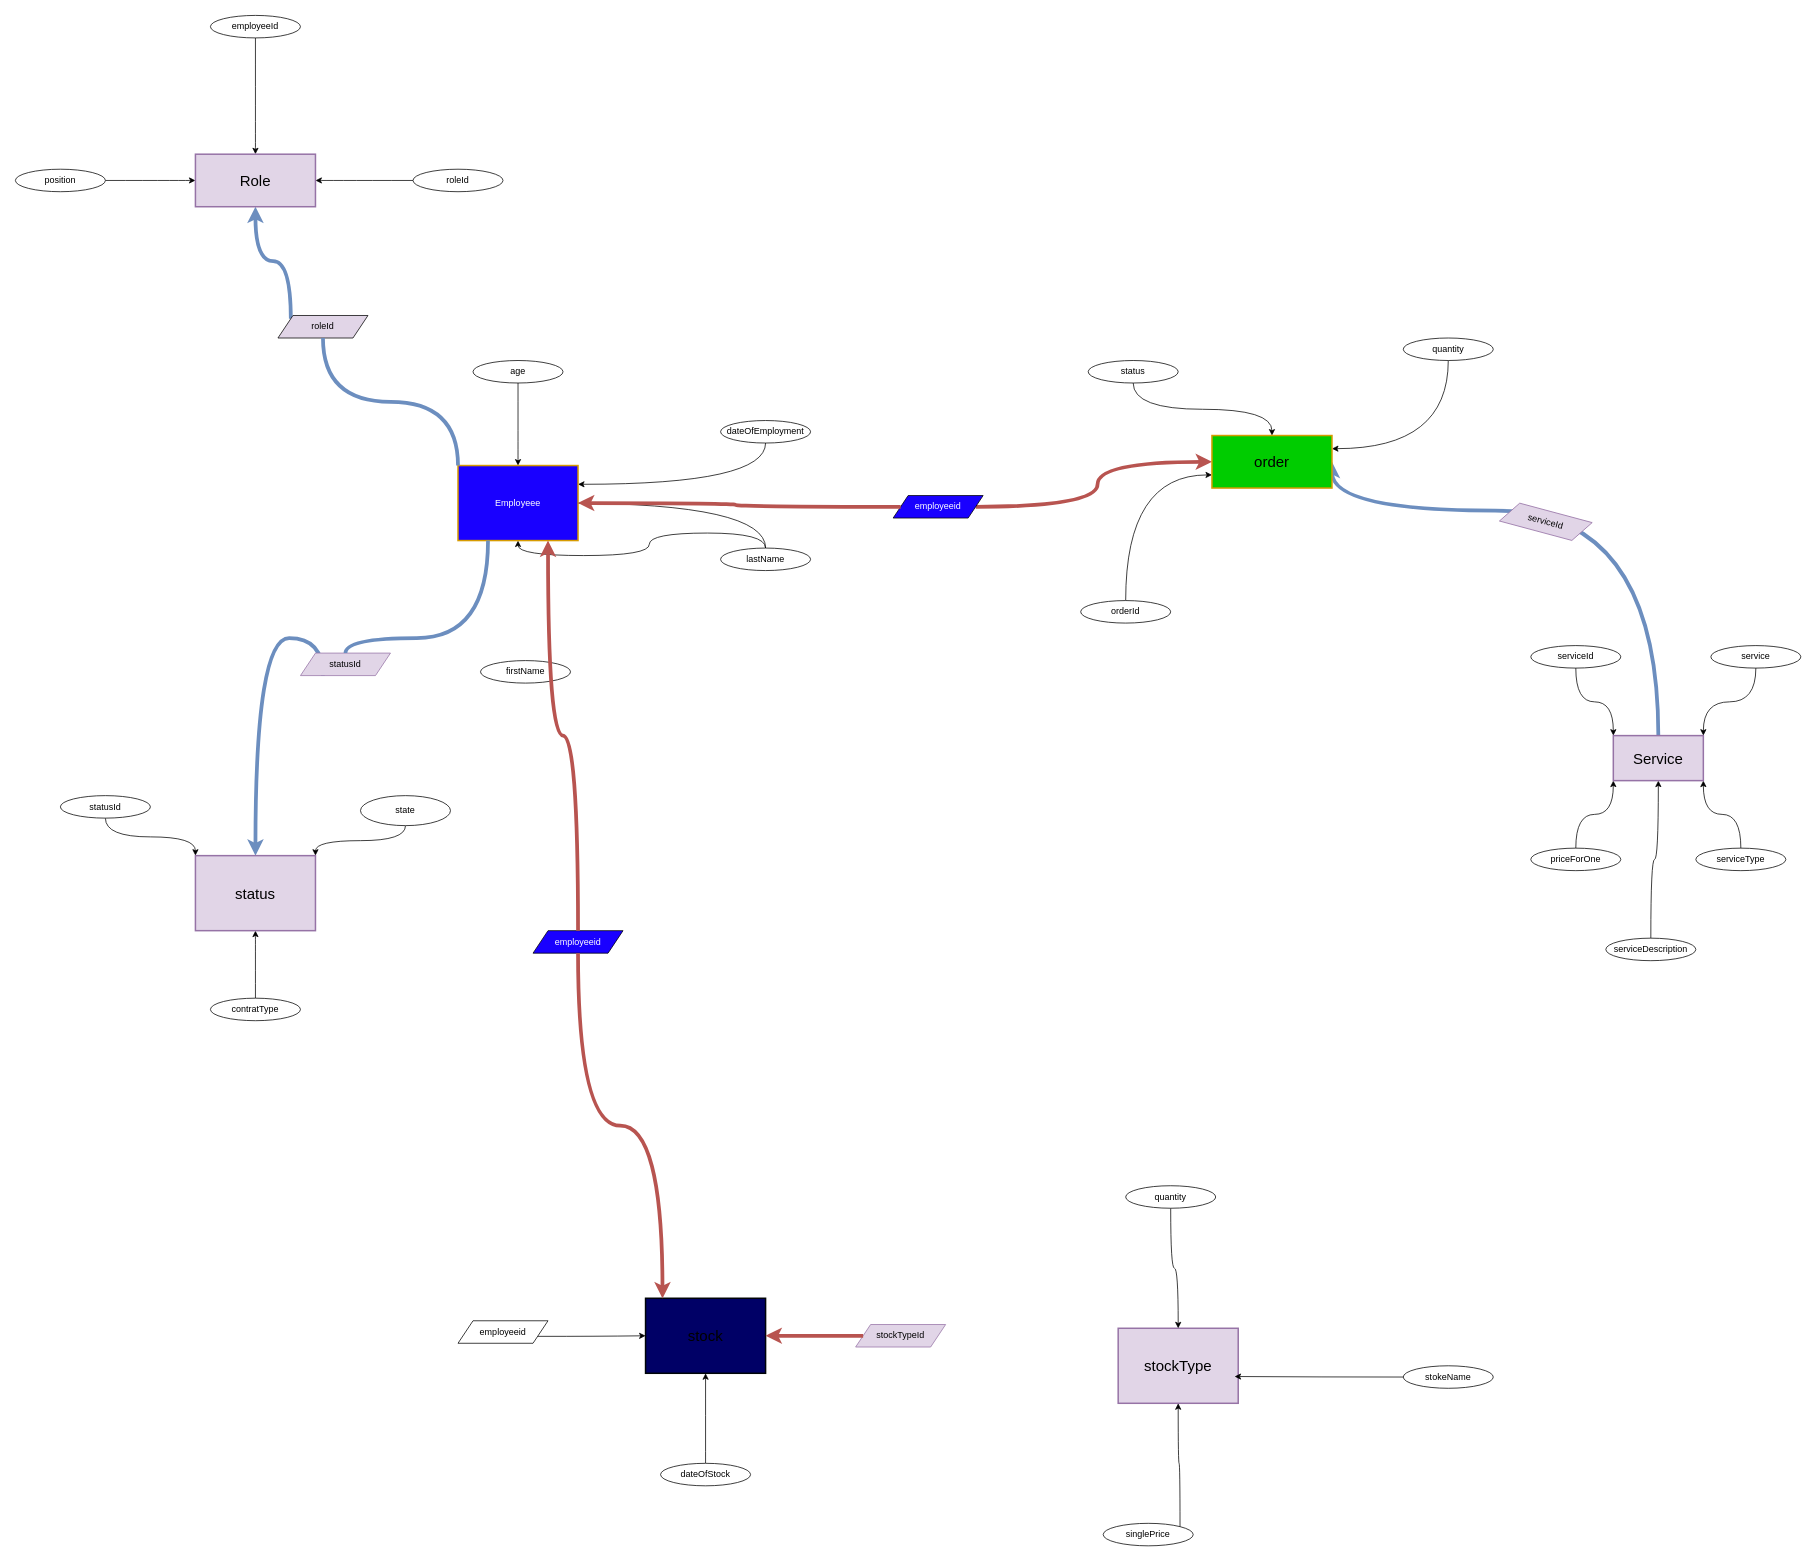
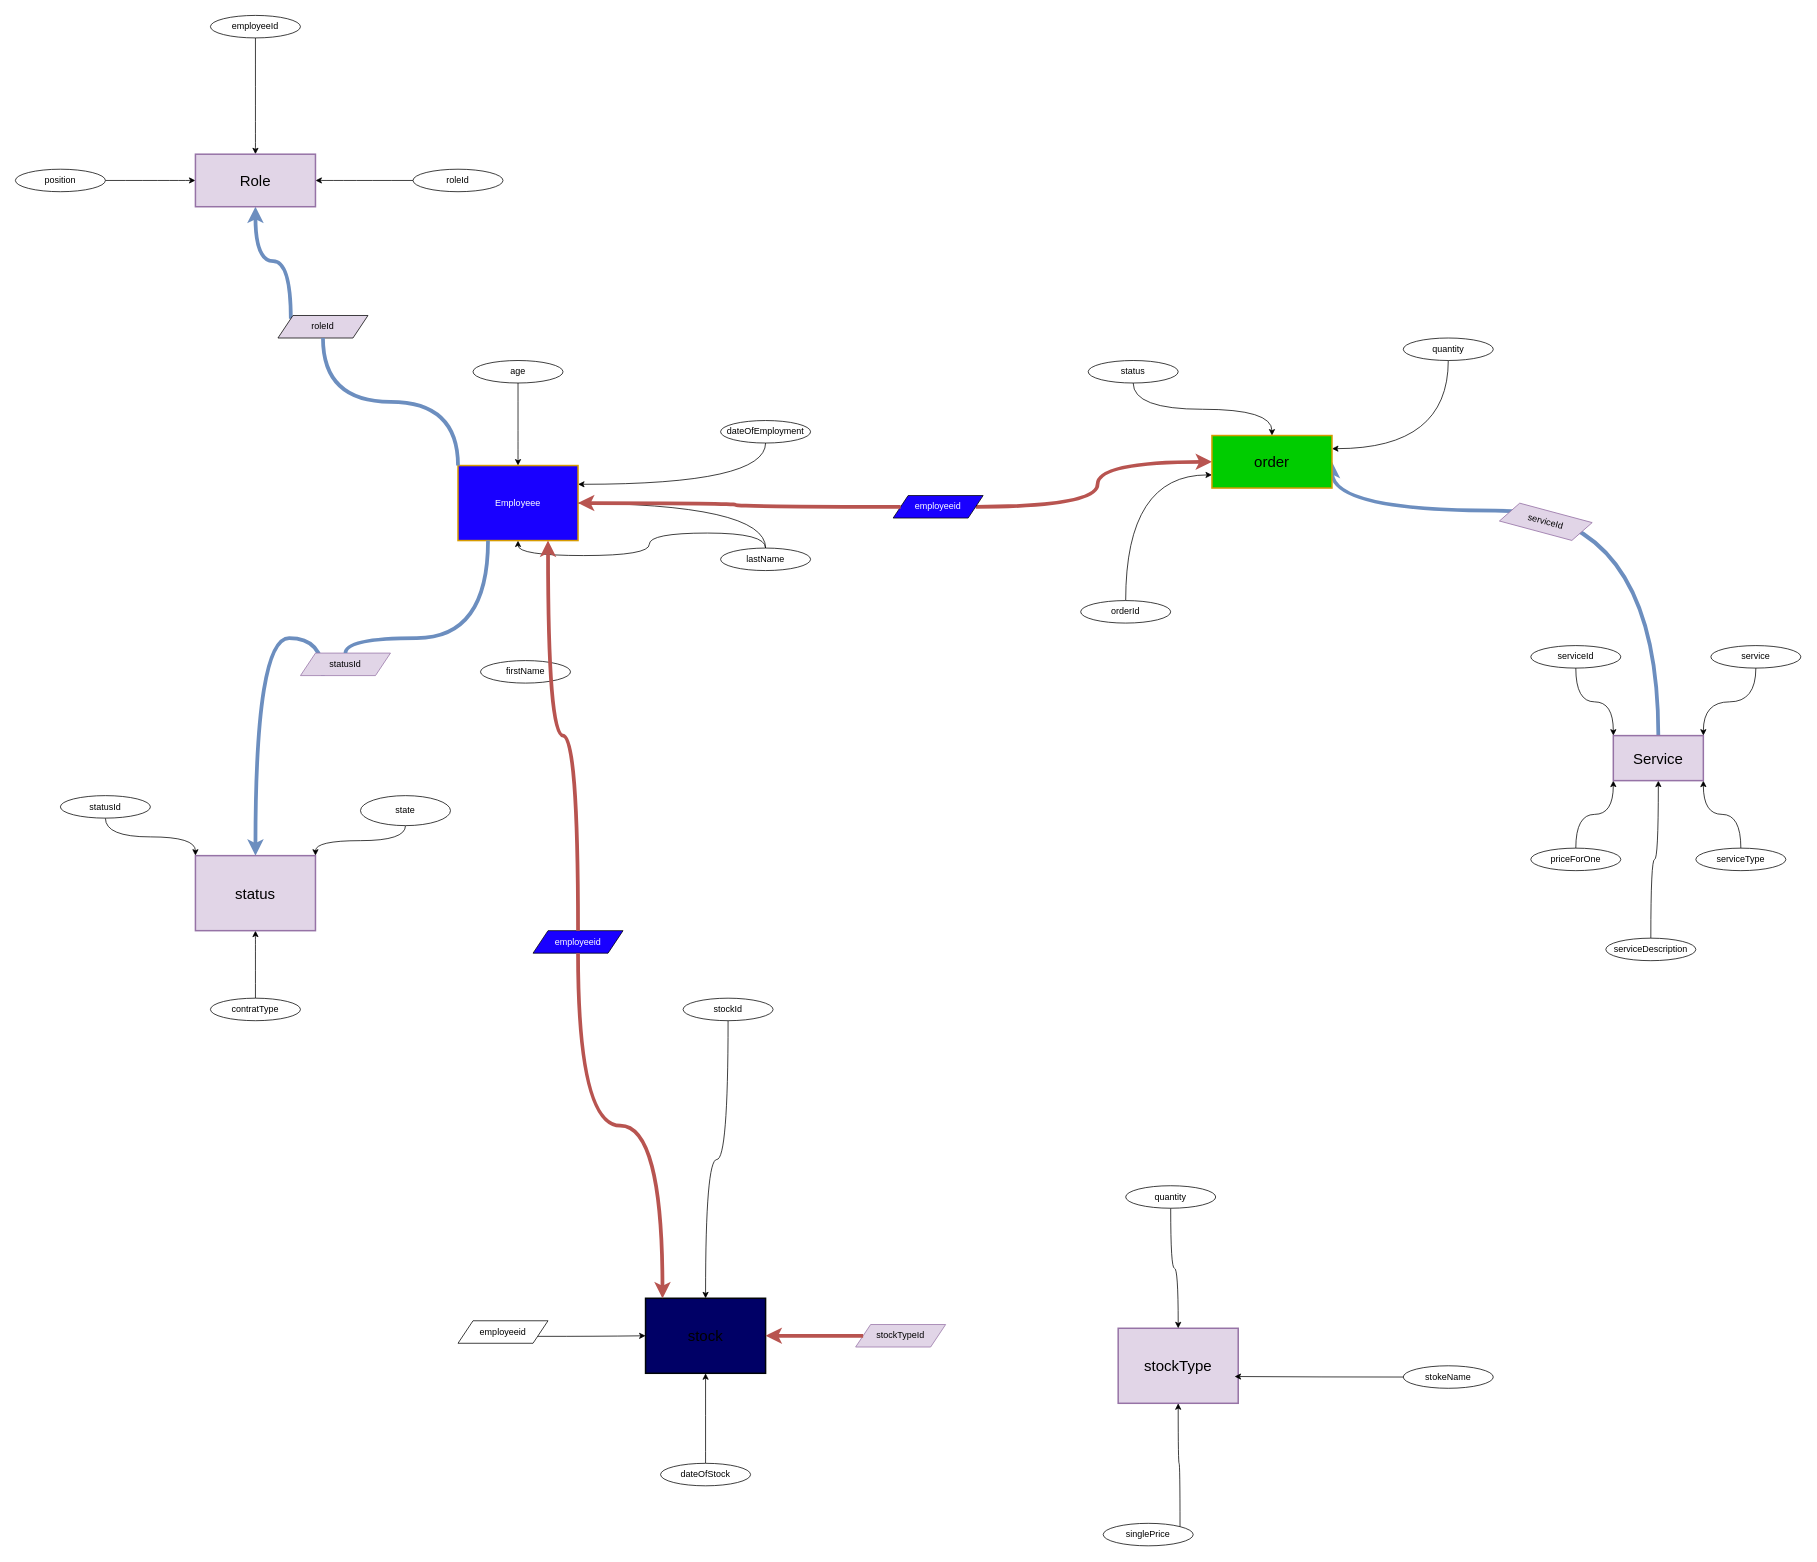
node "stockId": added
edge "stockId" -> "stock": added
